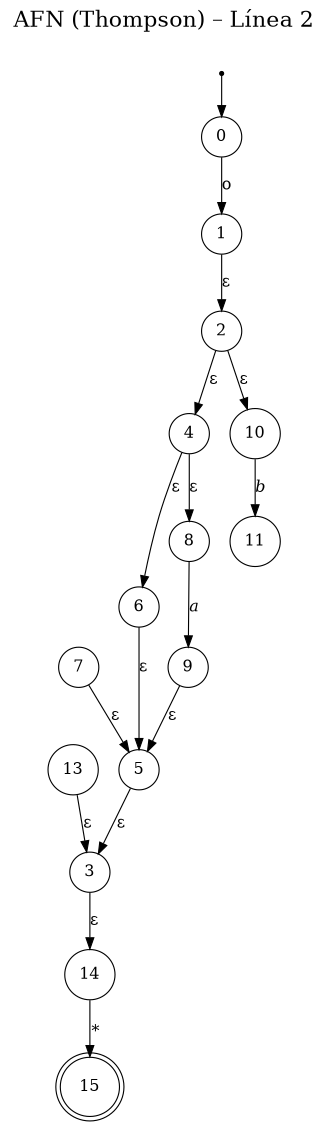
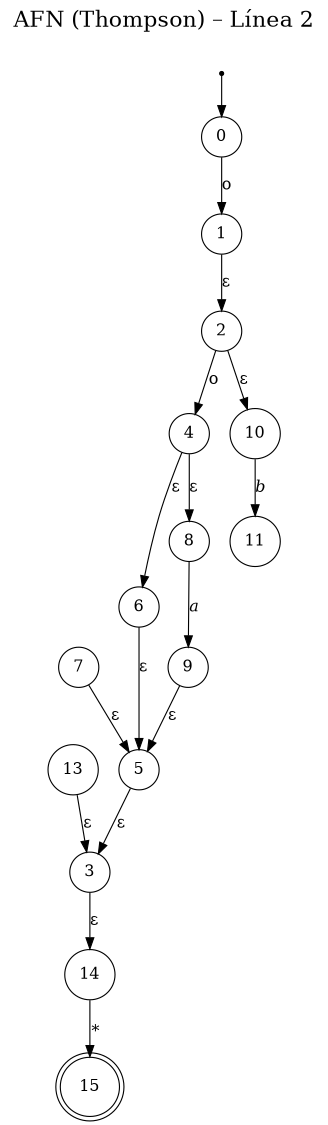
edge "2" -> "4": label "ε" -> "o"
